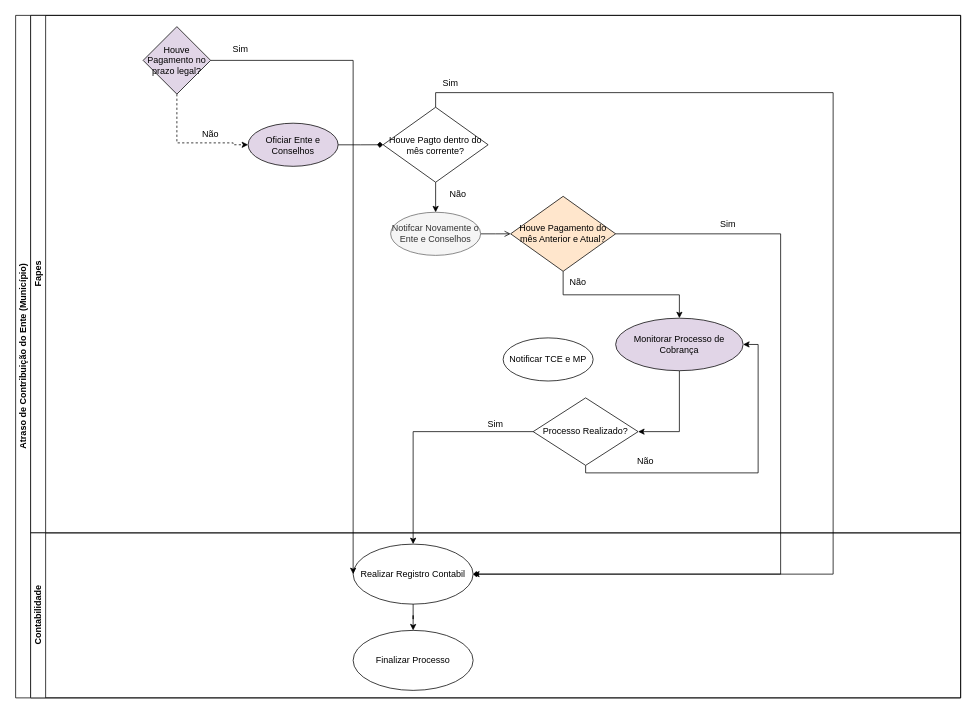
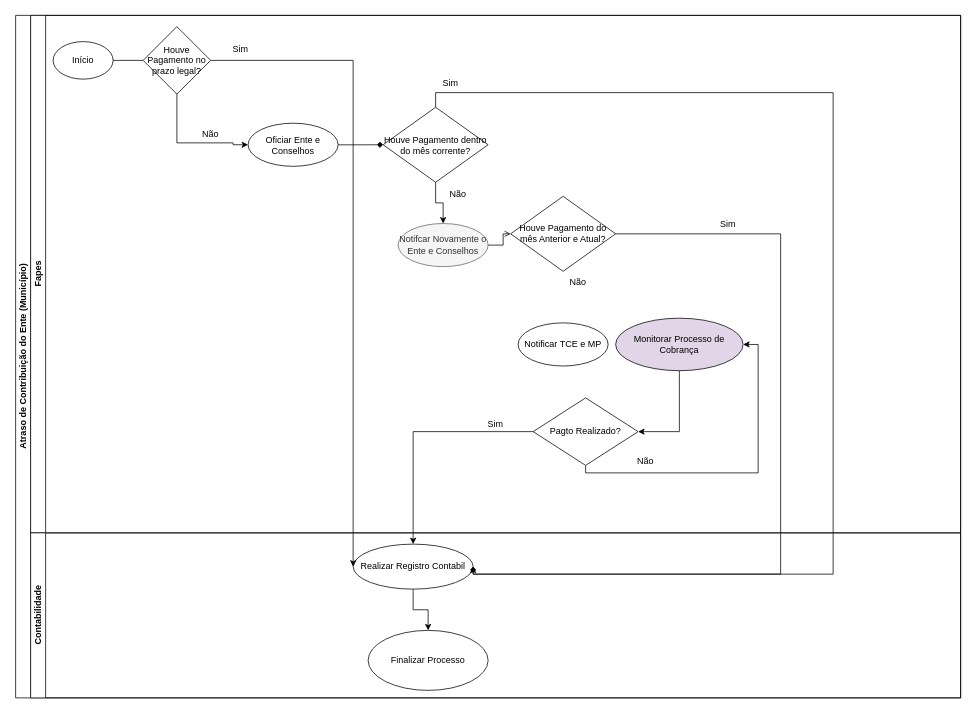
node "Início": added
edge "Início" -- "Houve Pagamento no prazo legal?": added
node "Houve Pagamento no prazo legal?": fillcolor #e1d5e7 -> #ffffff
edge "Houve Pagamento no prazo legal?" -> "Oficiar Ente e Conselhos": style dashed -> solid
node "Oficiar Ente e Conselhos": fillcolor #e1d5e7 -> #ffffff
node "Houve Pagto dentro do mês corrente?": label "Houve Pagto dentro do mês corrente?" -> "Houve Pagamento dentro do mês corrente?"
node "Notifcar Novamente o Ente e Conselhos": moved (435, 234) -> (443, 245)
node "Houve Pagamento do mês Anterior e Atual?": fillcolor #ffe6cc -> #ffffff
edge "Houve Pagamento do mês Anterior e Atual?" -> "Monitorar Processo de Cobrança": removed
node "Notificar TCE e MP": moved (548, 359) -> (563, 344)
node "Processo Realizado?": label "Processo Realizado?" -> "Pagto Realizado?"
node "Realizar Registro Contabil": size 120x60 -> 120x45
node "Finalizar Processo": moved (413, 660) -> (428, 660)
